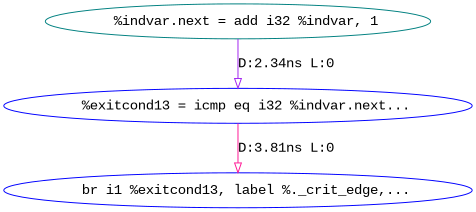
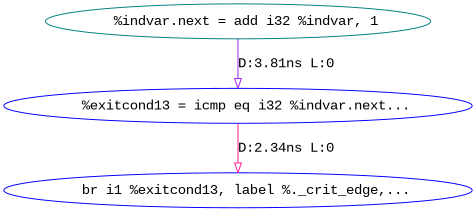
edge "%indvar.next = add i32 %indvar, 1" -> "%exitcond13 = icmp eq i32 %indvar.next...": label "D:2.34ns L:0" -> "D:3.81ns L:0"
edge "%exitcond13 = icmp eq i32 %indvar.next..." -> "br i1 %exitcond13, label %._crit_edge,...": label "D:3.81ns L:0" -> "D:2.34ns L:0"
